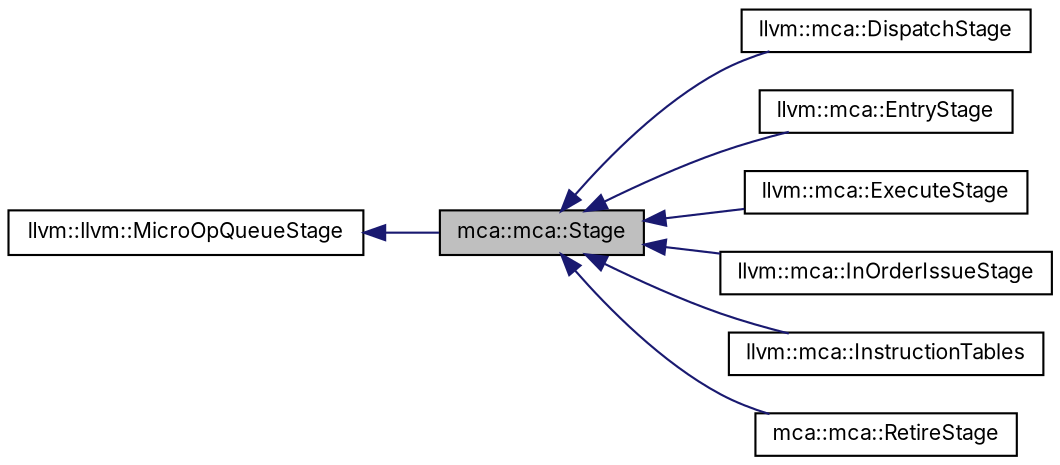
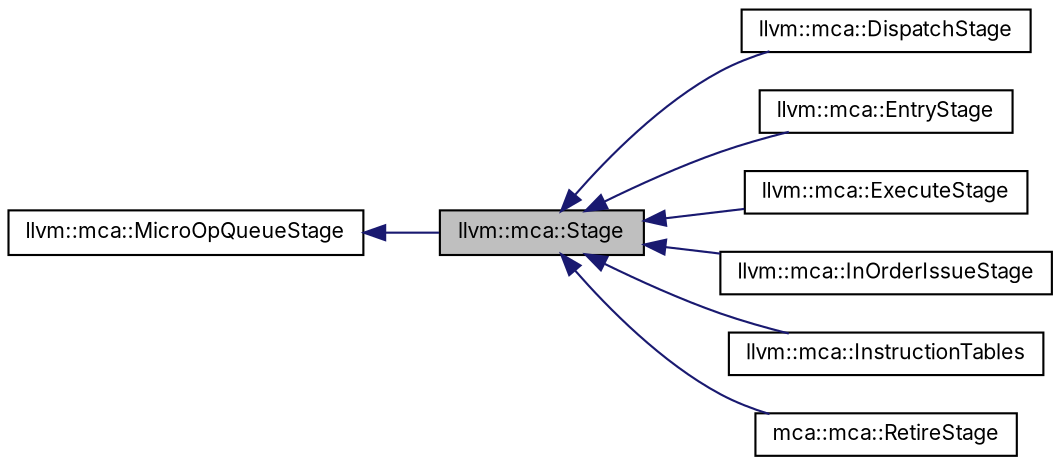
node "llvm::llvm::MicroOpQueueStage": label "llvm::llvm::MicroOpQueueStage" -> "llvm::mca::MicroOpQueueStage"
node "mca::mca::Stage": label "mca::mca::Stage" -> "llvm::mca::Stage"
